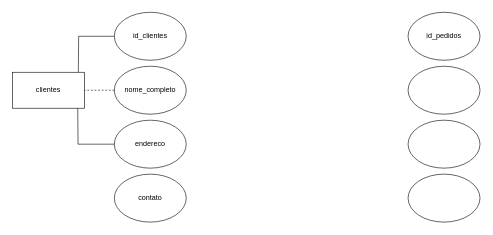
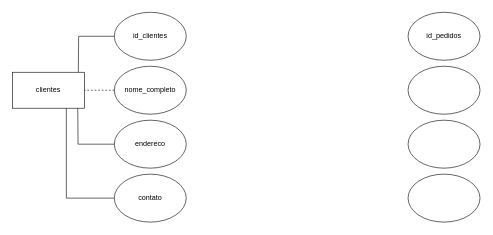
edge "clientes" -- "contato": added
